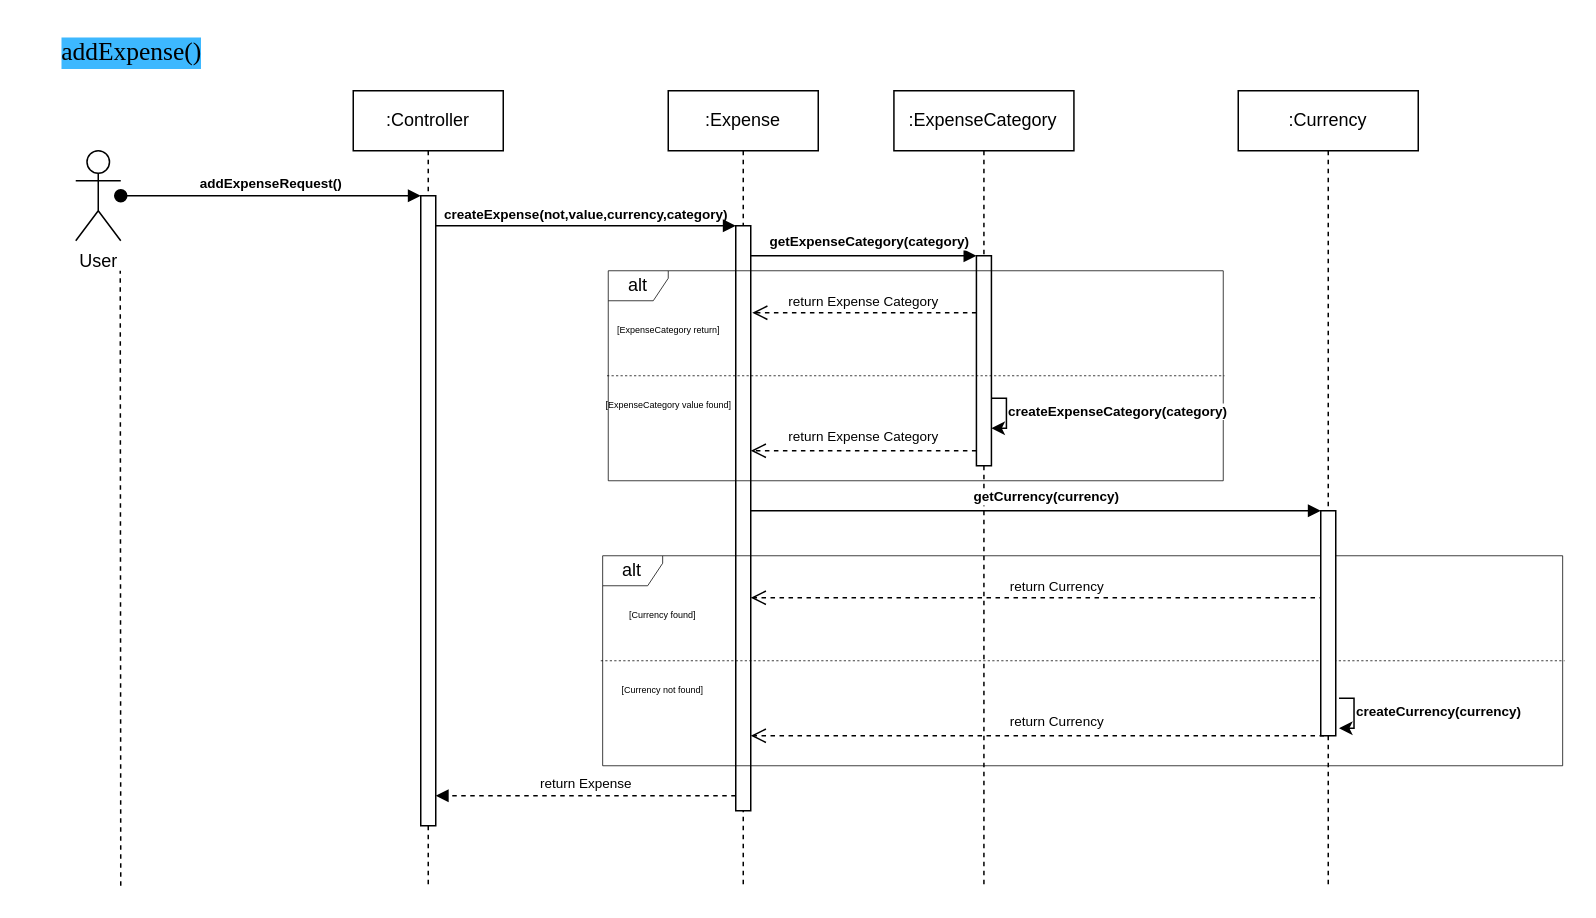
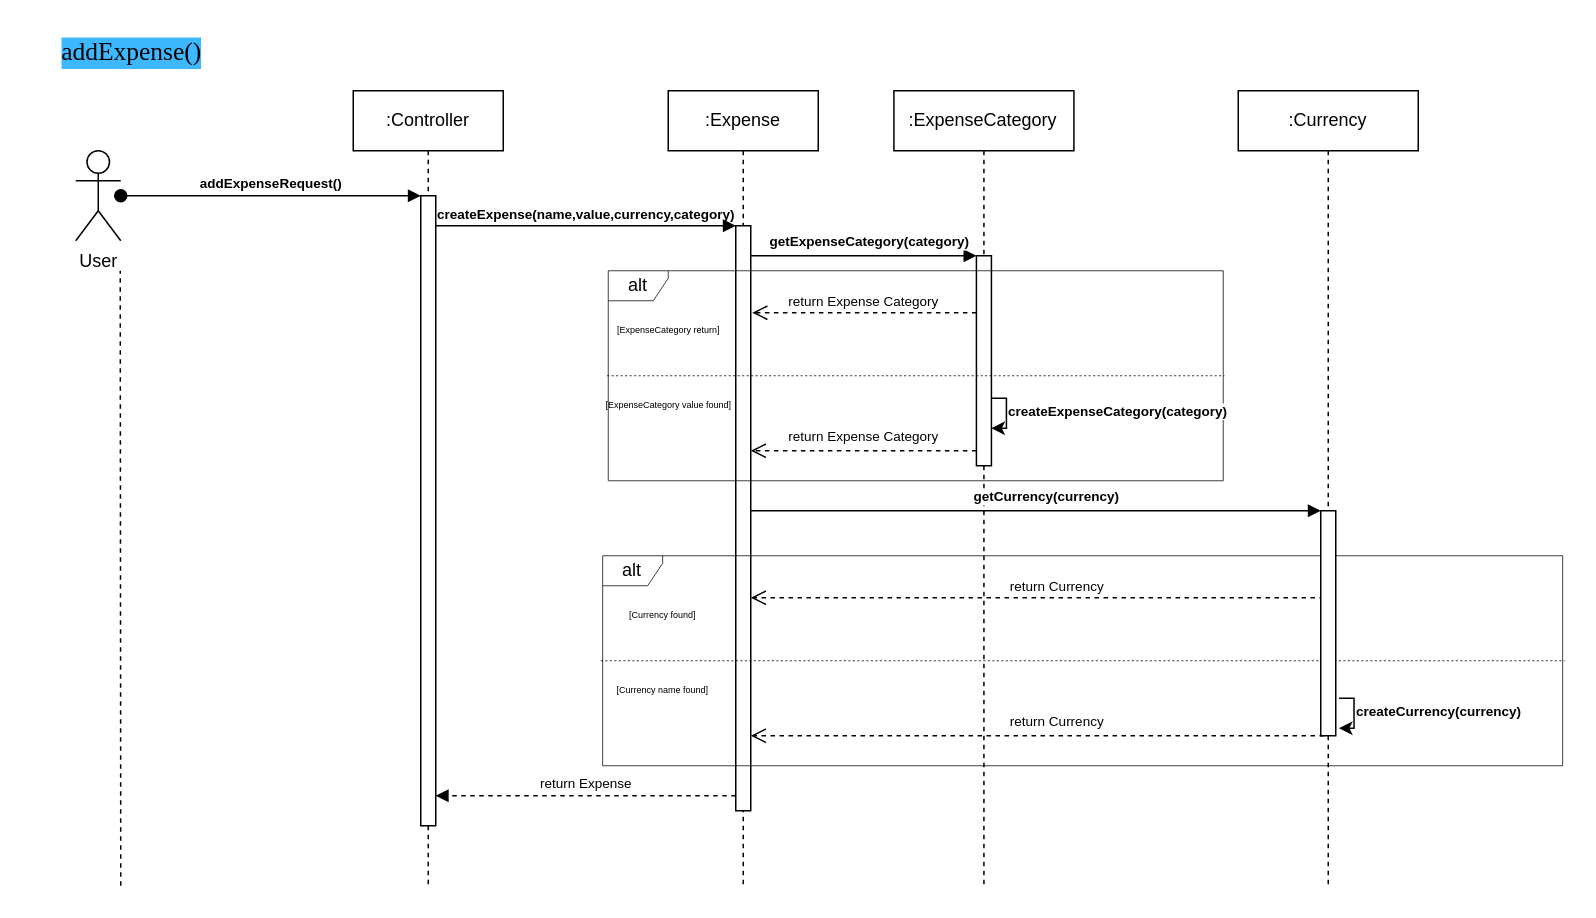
node "createExpense(not,value,currency,category)": label "createExpense(not,value,currency,category)" -> "createExpense(name,value,currency,category)"
node "[Currency not found]": label "[Currency not found]" -> "[Currency name found]"
